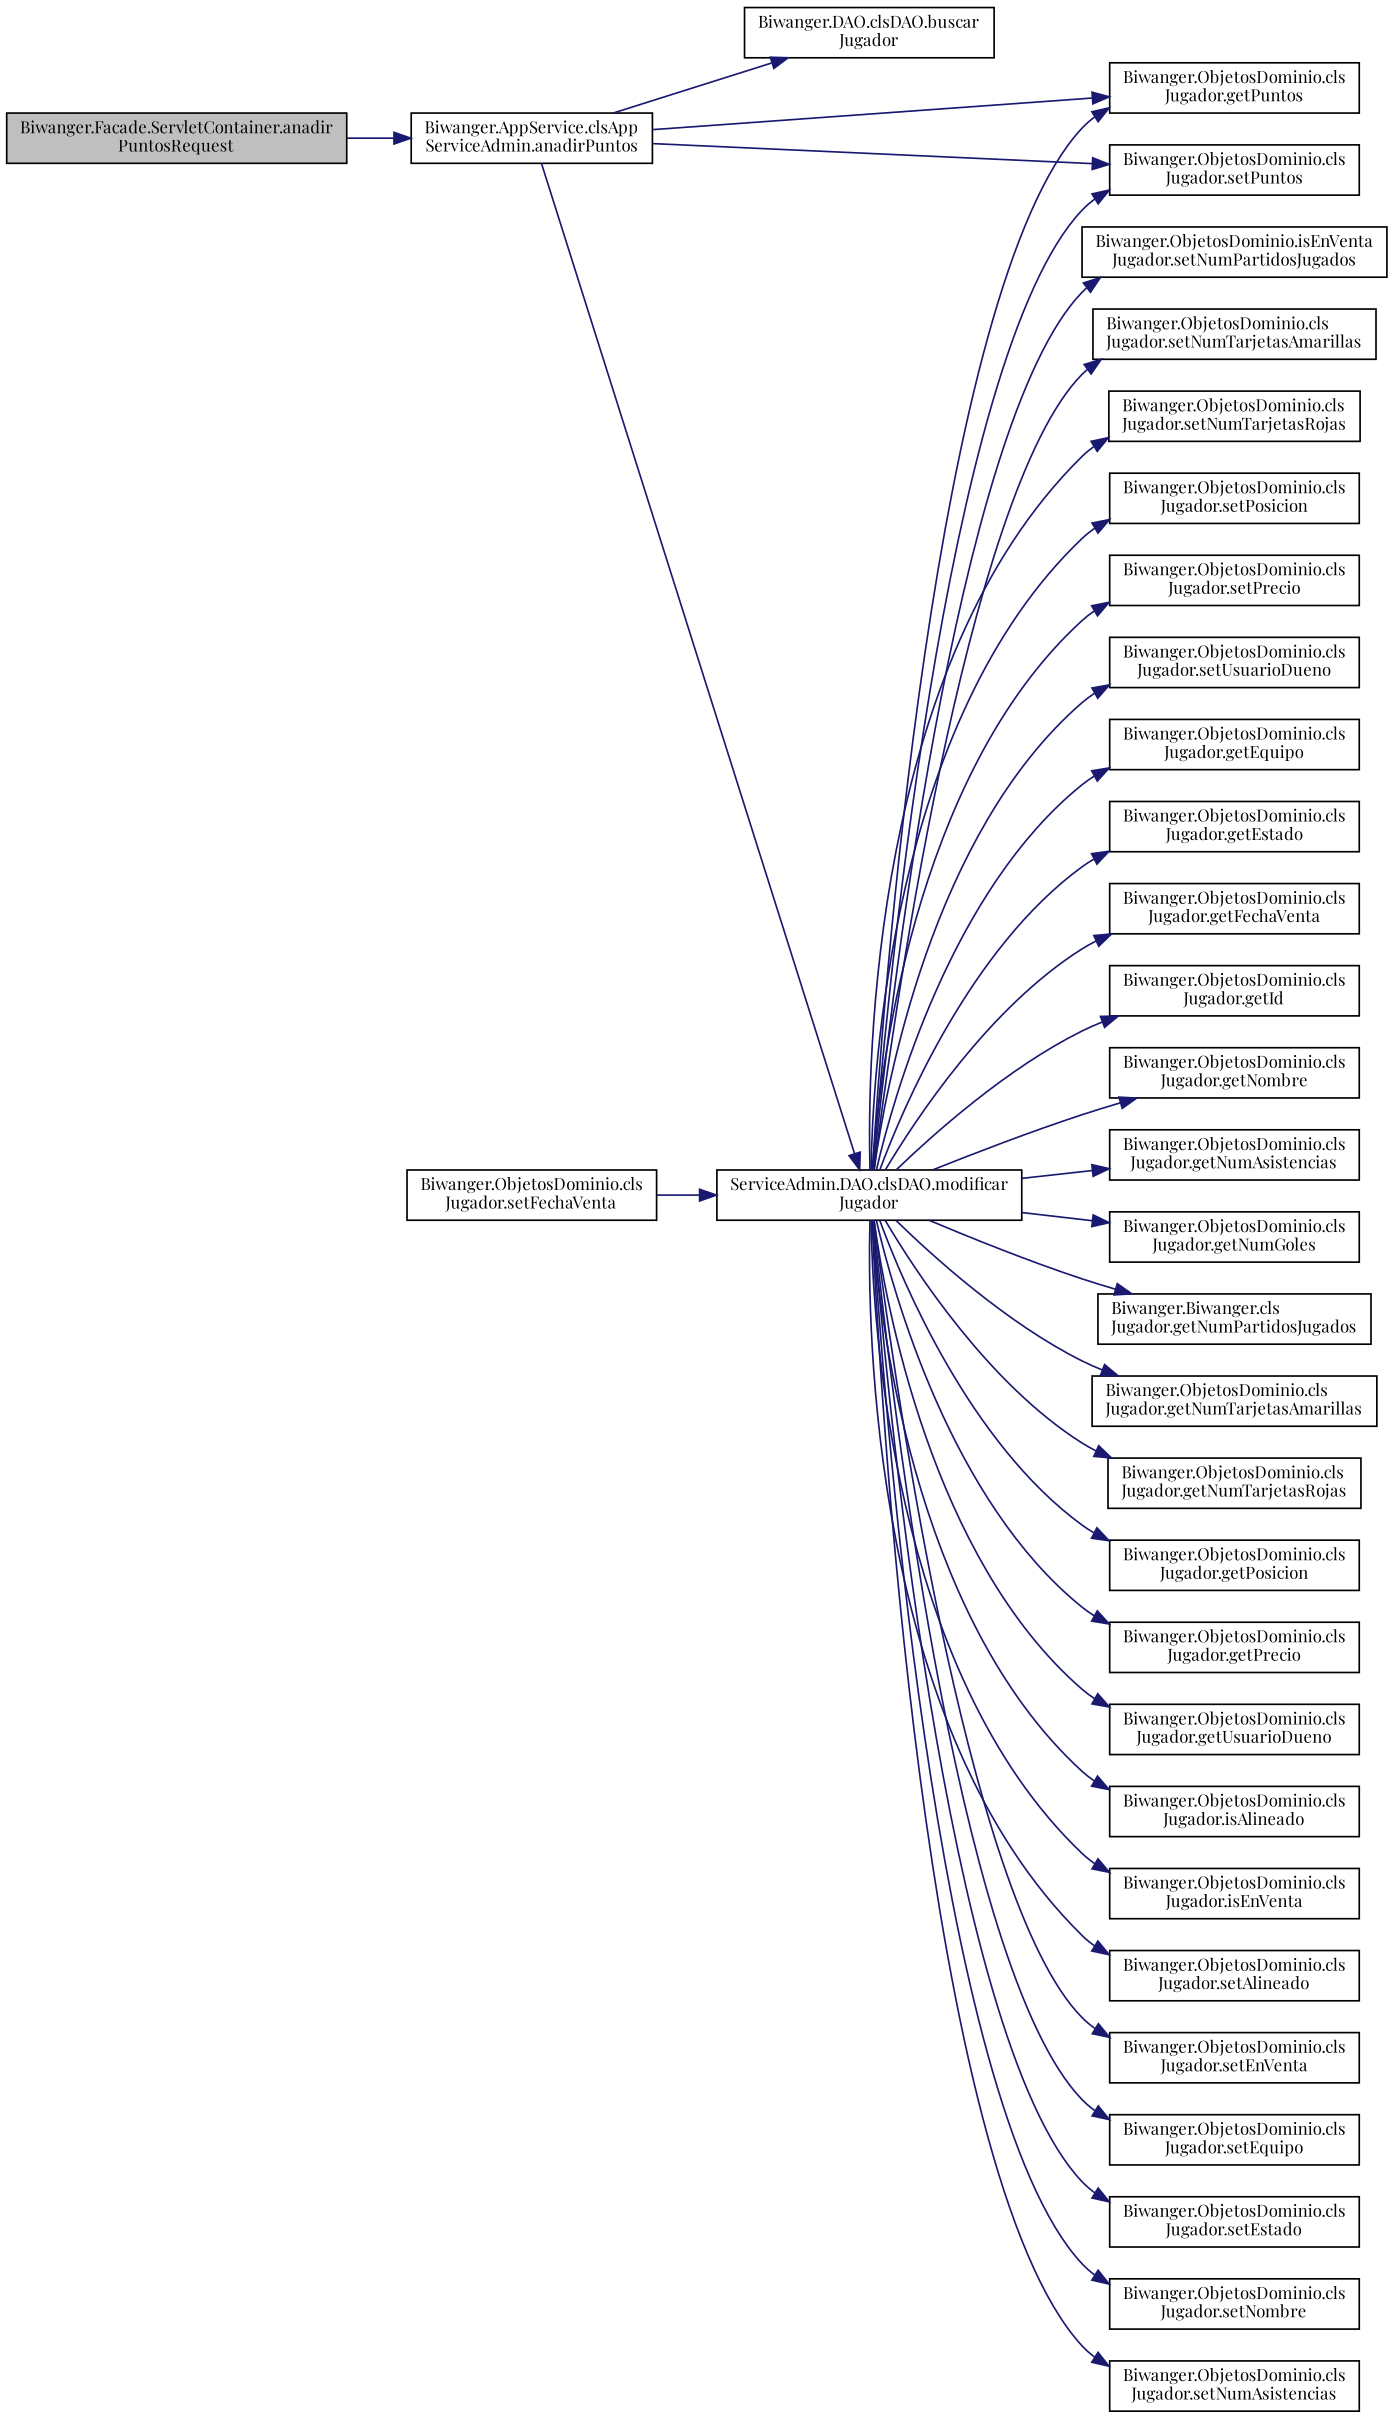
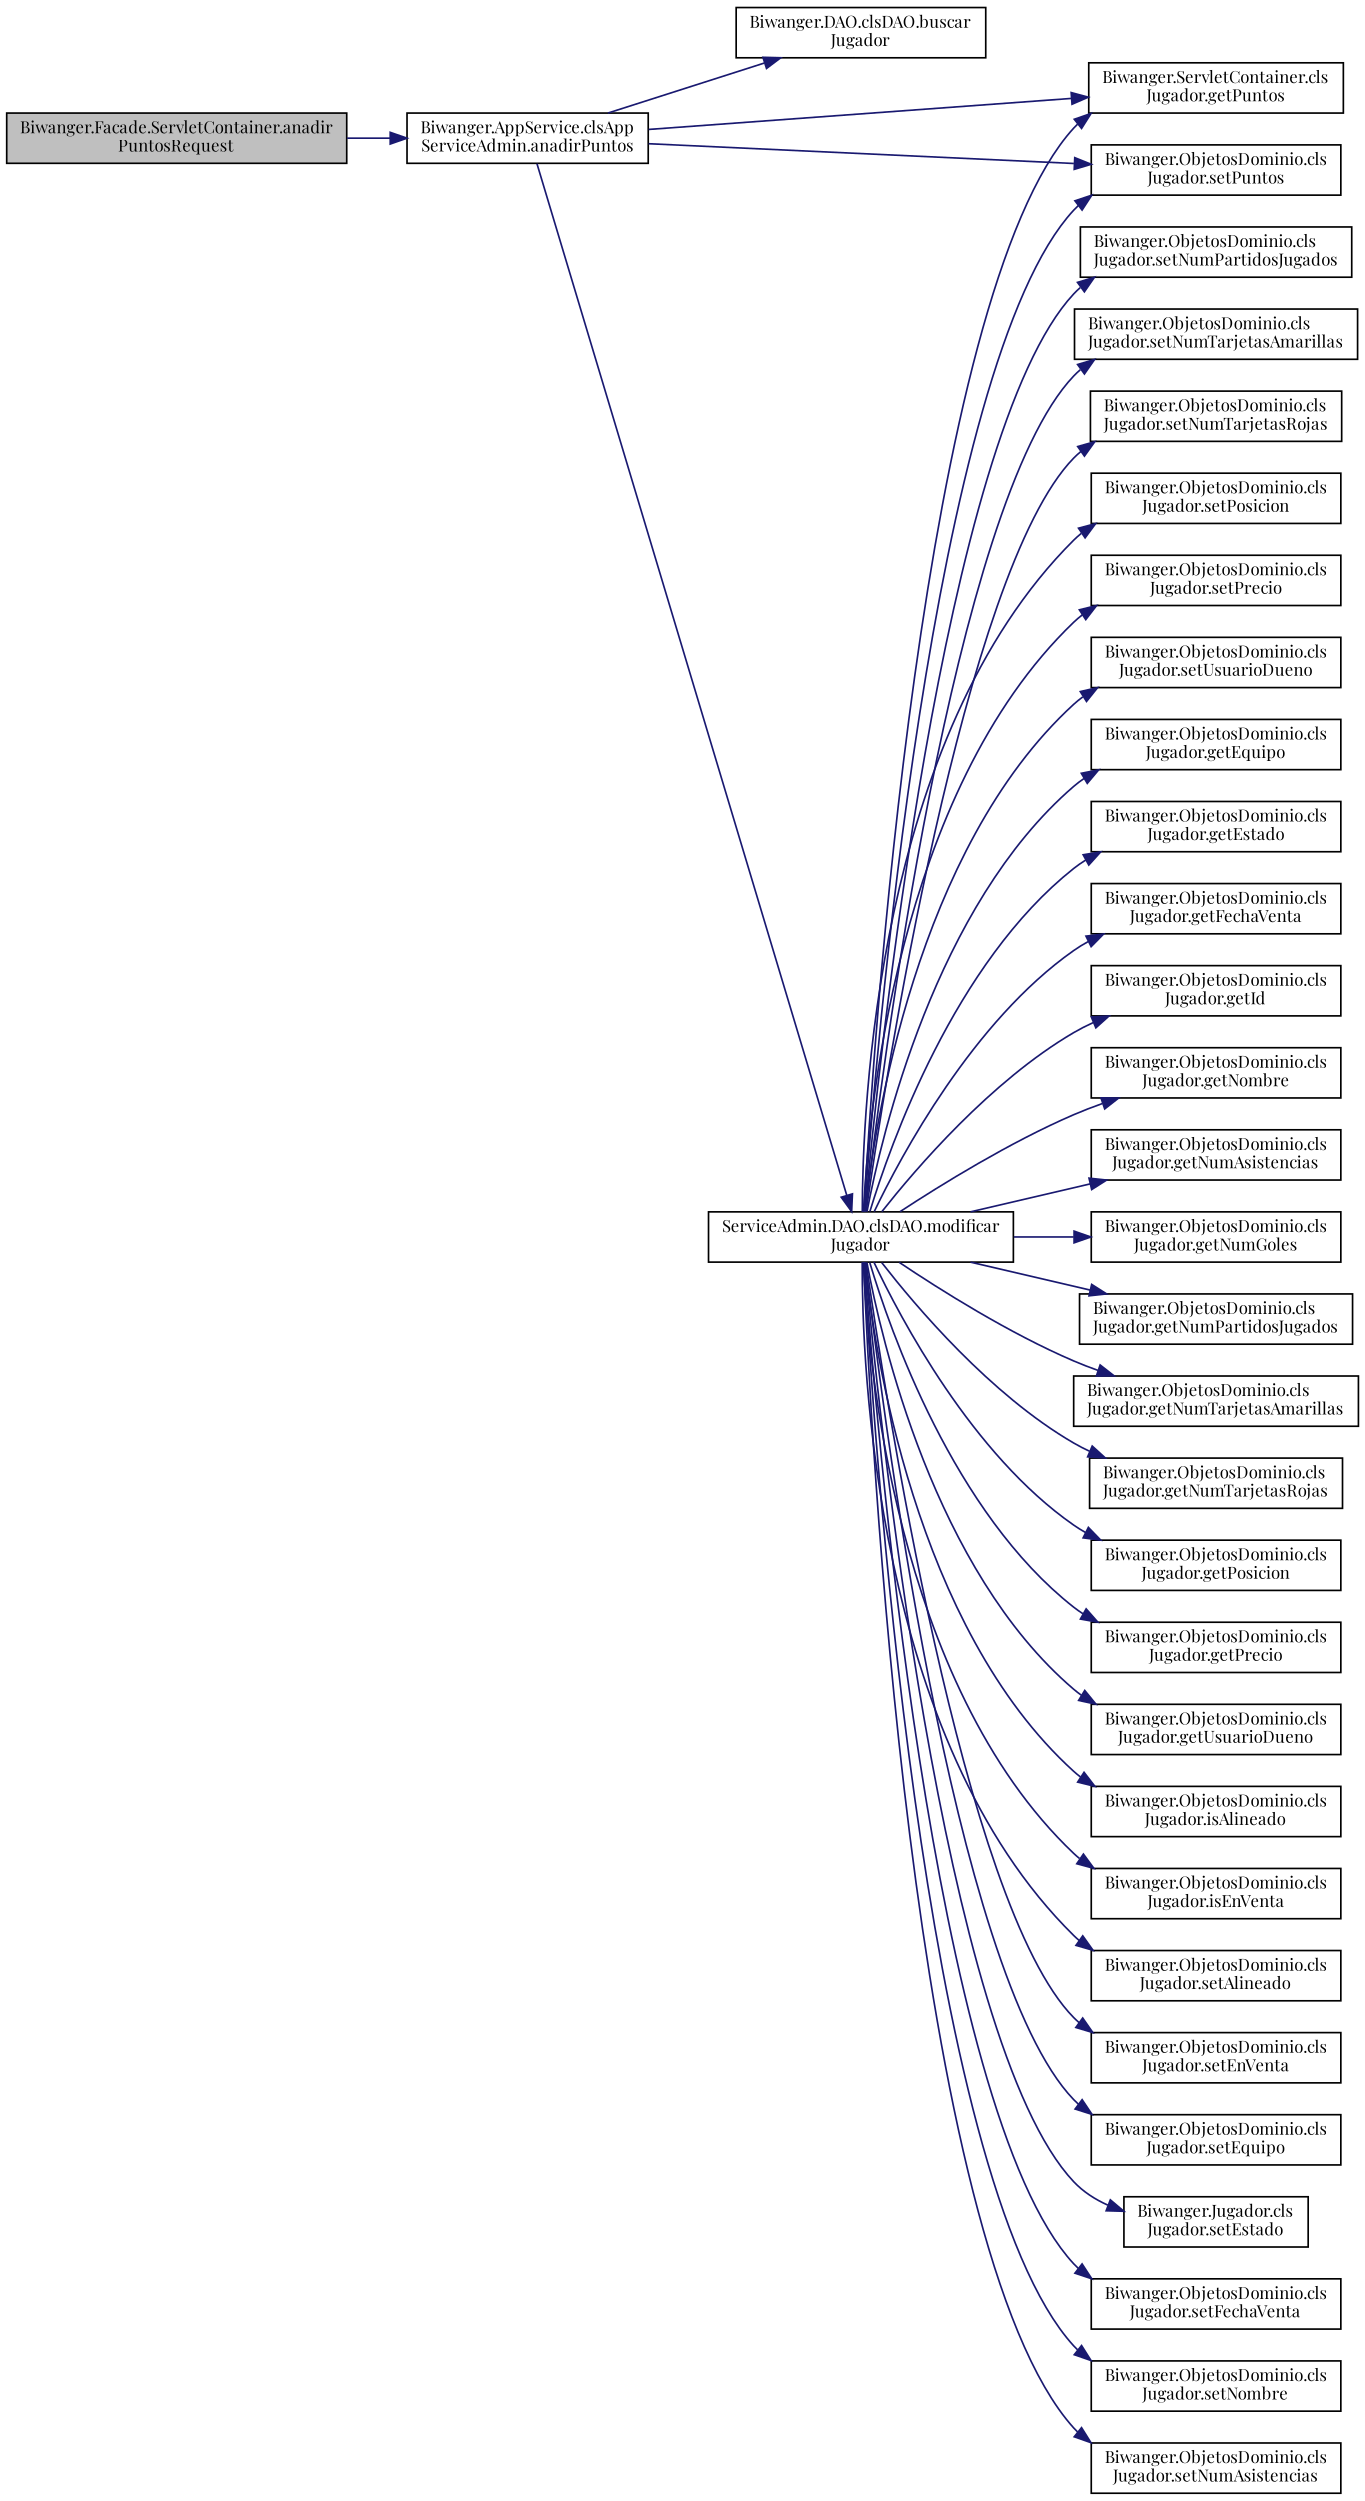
node "Biwanger.ObjetosDominio.cls Jugador.getPuntos": label "Biwanger.ObjetosDominio.cls Jugador.getPuntos" -> "Biwanger.ServletContainer.cls Jugador.getPuntos"
node "Biwanger.ObjetosDominio.isEnVenta Jugador.setNumPartidosJugados": label "Biwanger.ObjetosDominio.isEnVenta Jugador.setNumPartidosJugados" -> "Biwanger.ObjetosDominio.cls Jugador.setNumPartidosJugados"
edge "Biwanger.ObjetosDominio.cls Jugador.setFechaVenta" -> "ServiceAdmin.DAO.clsDAO.modificar Jugador": reversed
node "Biwanger.Biwanger.cls Jugador.getNumPartidosJugados": label "Biwanger.Biwanger.cls Jugador.getNumPartidosJugados" -> "Biwanger.ObjetosDominio.cls Jugador.getNumPartidosJugados"
node "Biwanger.ObjetosDominio.cls Jugador.setEstado": label "Biwanger.ObjetosDominio.cls Jugador.setEstado" -> "Biwanger.Jugador.cls Jugador.setEstado"
